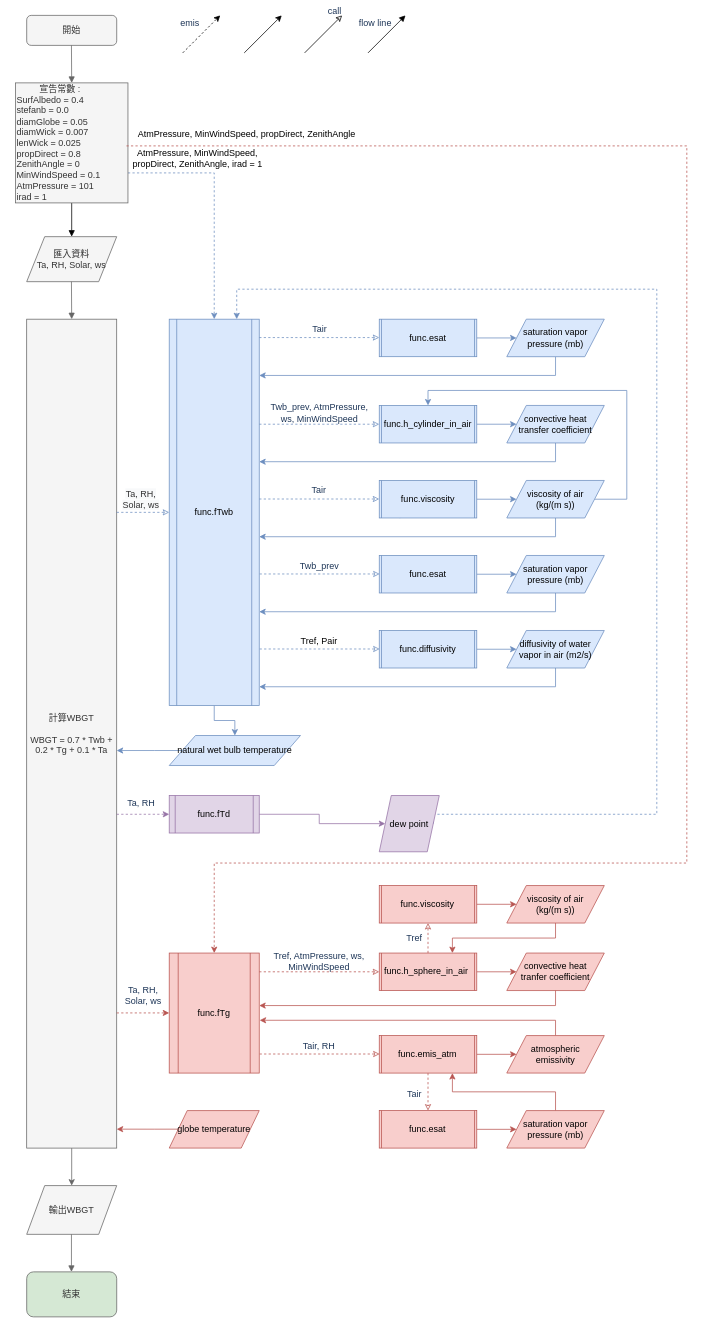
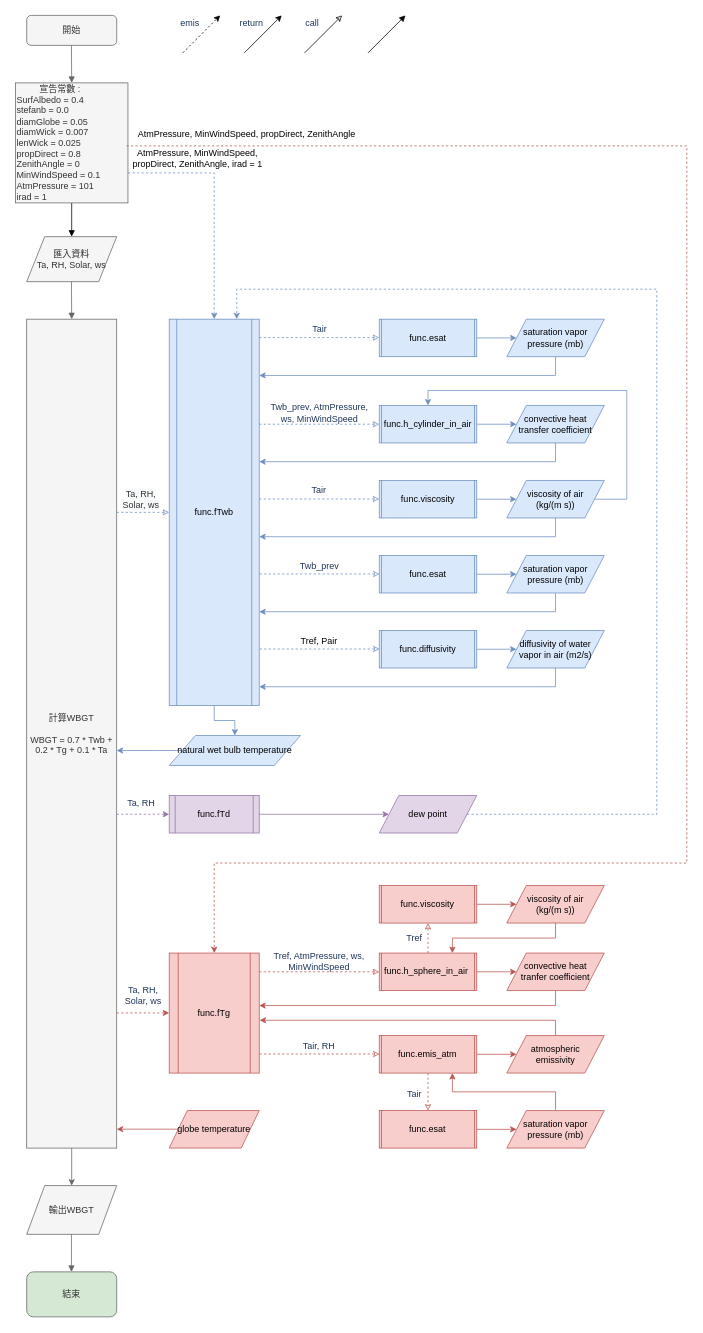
node "call": moved (335, 12) -> (312, 23)
node "return": added
node "flow line": removed
node "dew point": size 60x56 -> 98x38
